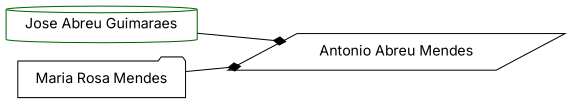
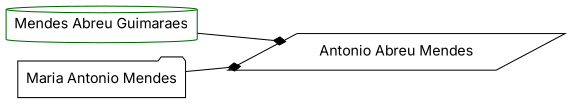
node "Jose Abreu Guimaraes": label "Jose Abreu Guimaraes" -> "Mendes Abreu Guimaraes"
node "Maria Rosa Mendes": label "Maria Rosa Mendes" -> "Maria Antonio Mendes"
